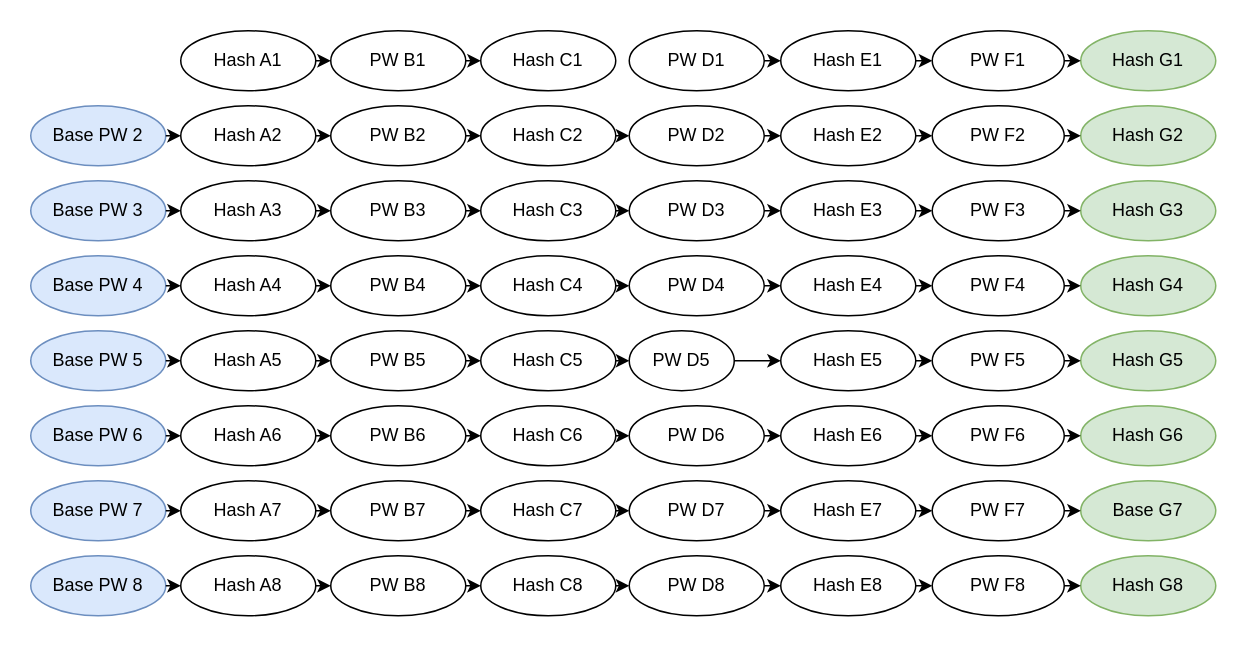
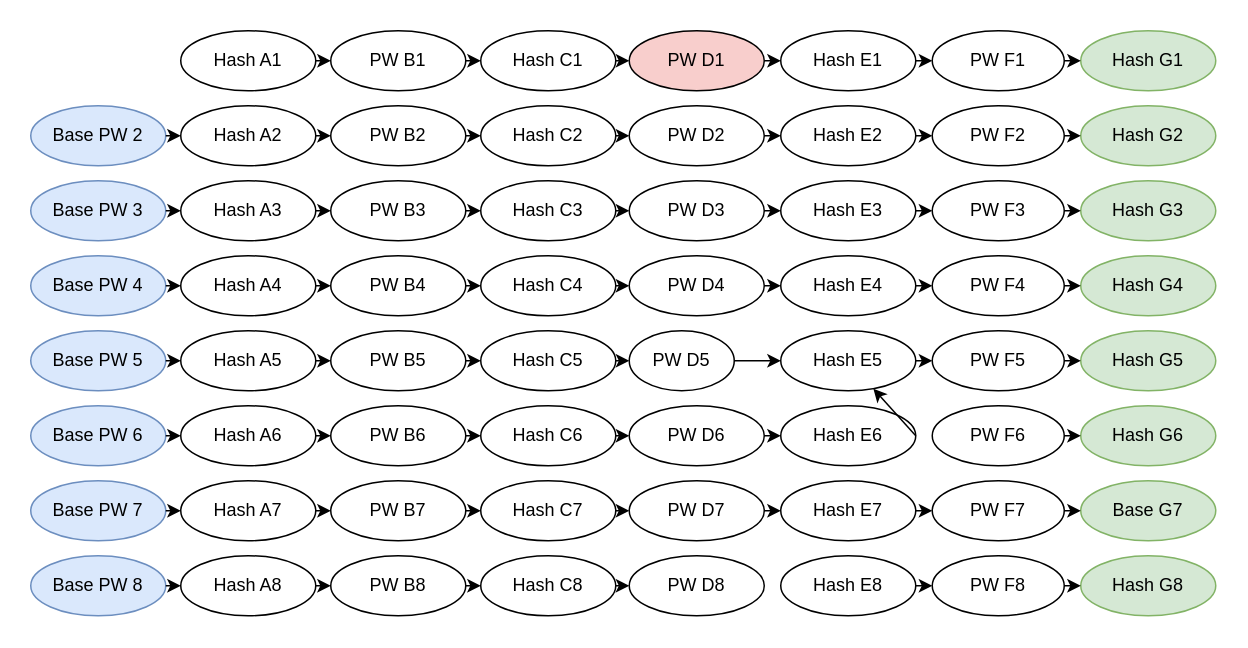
edge "Hash C1" -> "PW D1": added
node "PW D1": fillcolor #ffffff -> #f8cecc
edge "Hash E6" -> "PW F6": now "Hash E6" -> "Hash E5"
edge "PW D8" -> "Hash E8": removed
